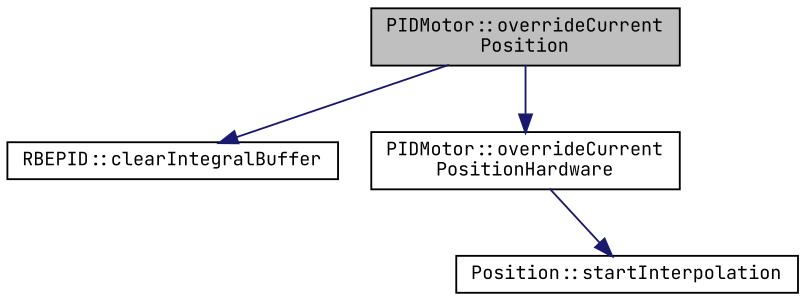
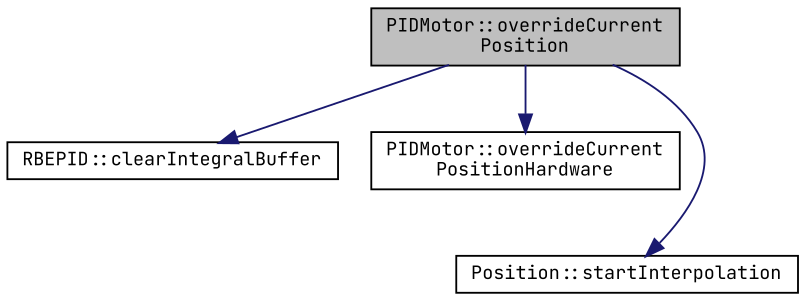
edge "PIDMotor::overrideCurrent PositionHardware" -> "Position::startInterpolation": now "PIDMotor::overrideCurrent Position" -> "Position::startInterpolation"
